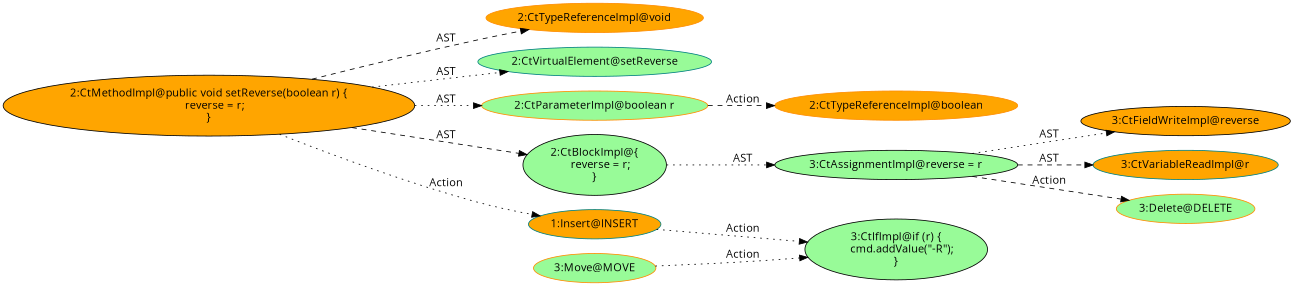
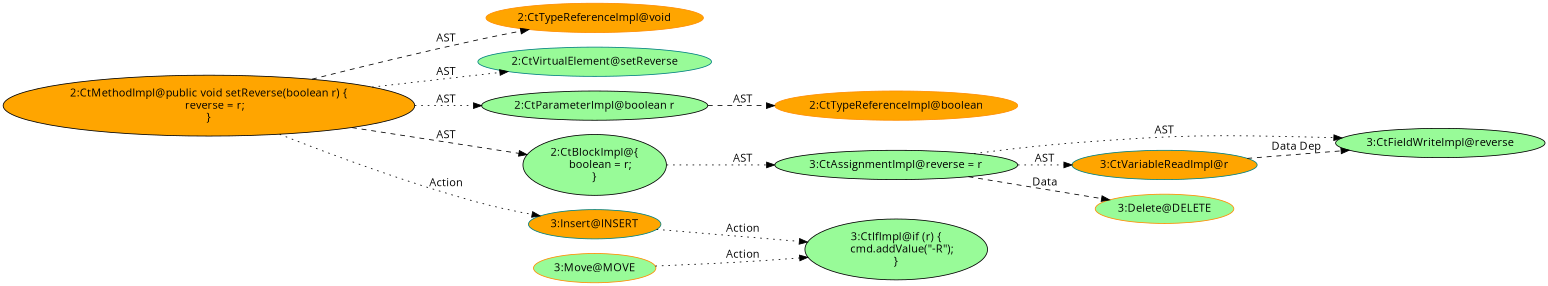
edge "2:CtParameterImpl@boolean r" -> "2:CtTypeReferenceImpl@boolean": label "Action" -> "AST"
node "2:CtParameterImpl@boolean r": color darkorange -> black
node "3:CtFieldWriteImpl@reverse": fillcolor orange -> palegreen
edge "3:CtVariableReadImpl@r" -> "3:CtFieldWriteImpl@reverse": added, label "Data Dep"
node "2:CtBlockImpl@{ reverse = r; }": label "2:CtBlockImpl@{ reverse = r; }" -> "2:CtBlockImpl@{ boolean = r; }"
edge "3:CtAssignmentImpl@reverse = r" -> "3:CtVariableReadImpl@r": style dashed -> dotted
edge "3:CtAssignmentImpl@reverse = r" -> "3:Delete@DELETE": label "Action" -> "Data"
node "1:Insert@INSERT": label "1:Insert@INSERT" -> "3:Insert@INSERT"
